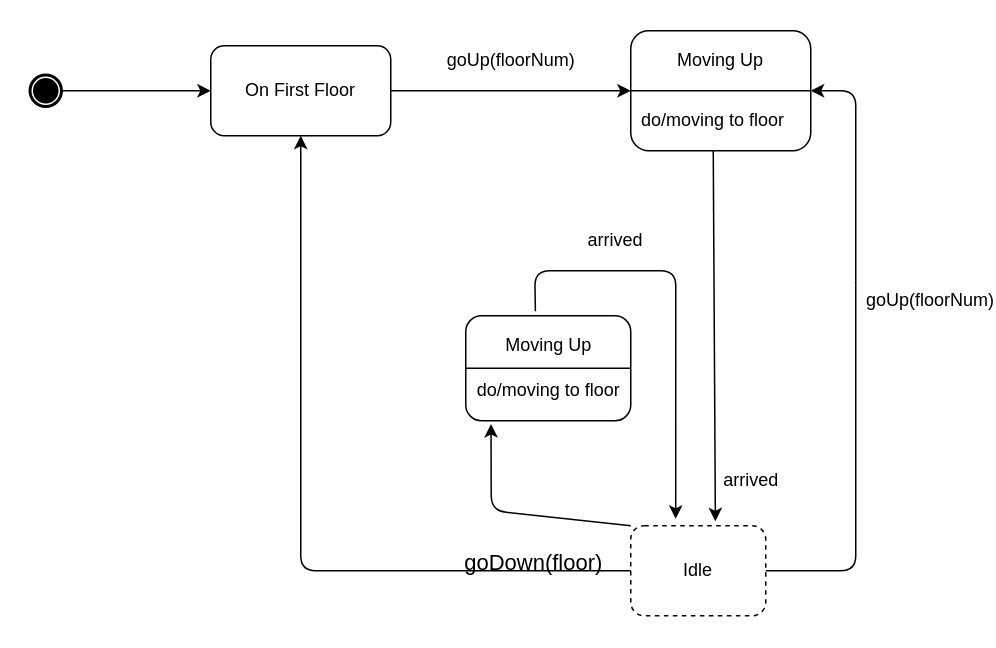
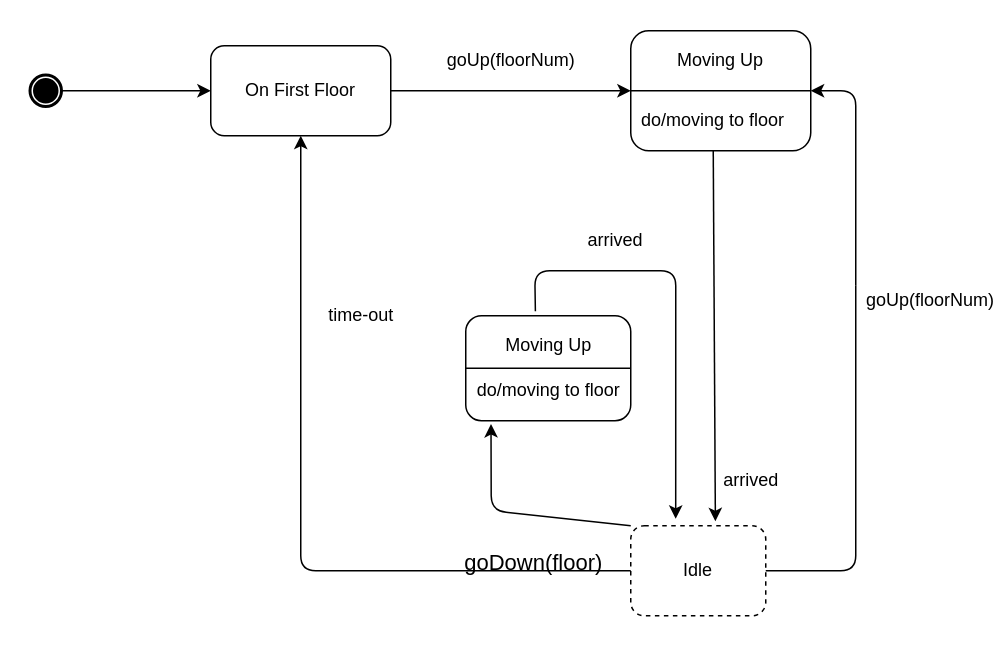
node "time-out": added
